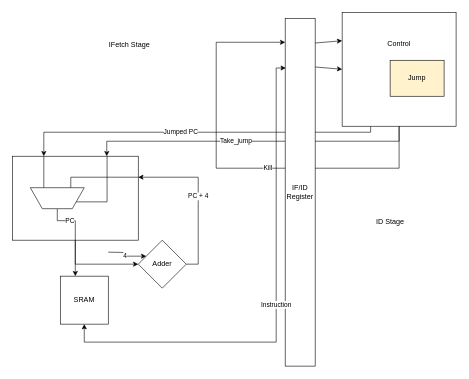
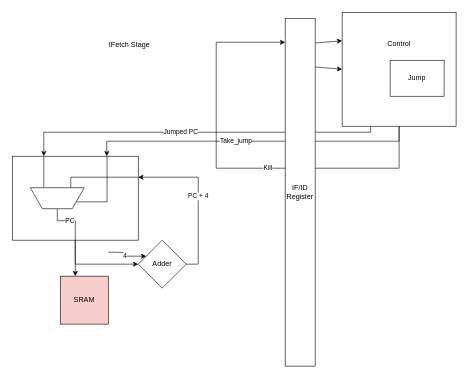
node "Jump": fillcolor #fff2cc -> #ffffff
node "ID Stage": removed
node "SRAM": fillcolor #ffffff -> #f8cecc
edge "IF/ID Register" -- "SRAM": removed, label "Instruction"
